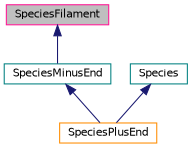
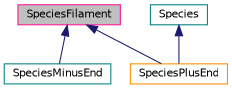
edge "SpeciesPlusEnd" -> "SpeciesMinusEnd": now "SpeciesPlusEnd" -> "SpeciesFilament"
